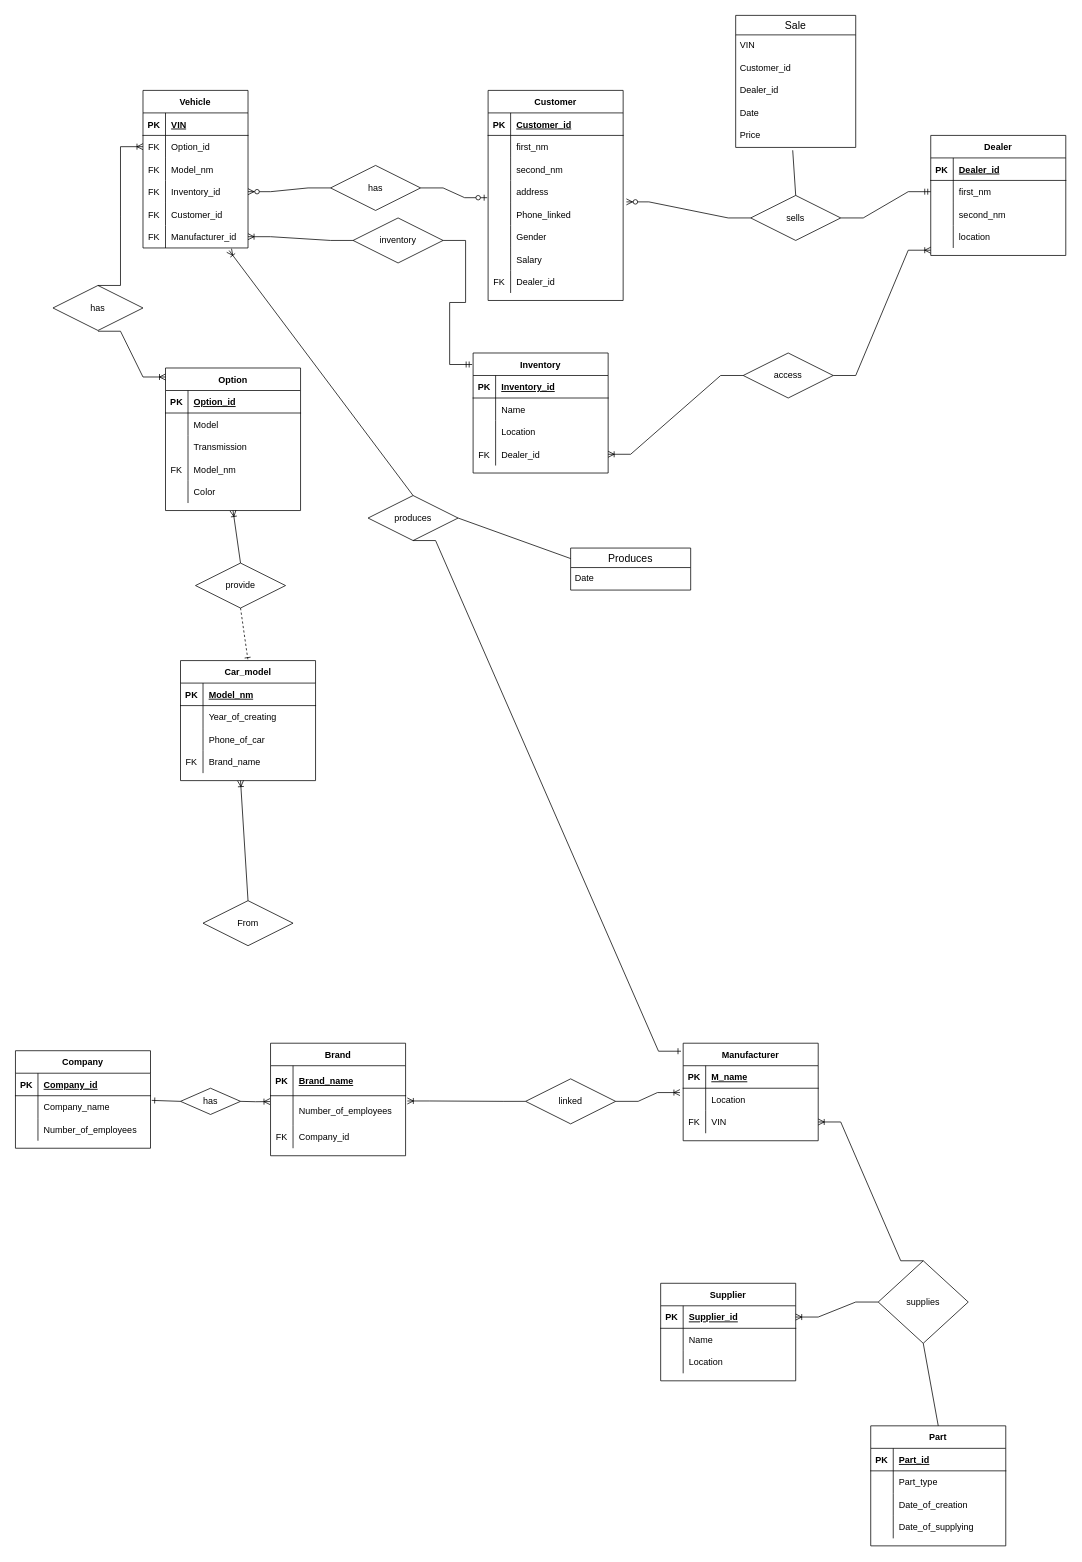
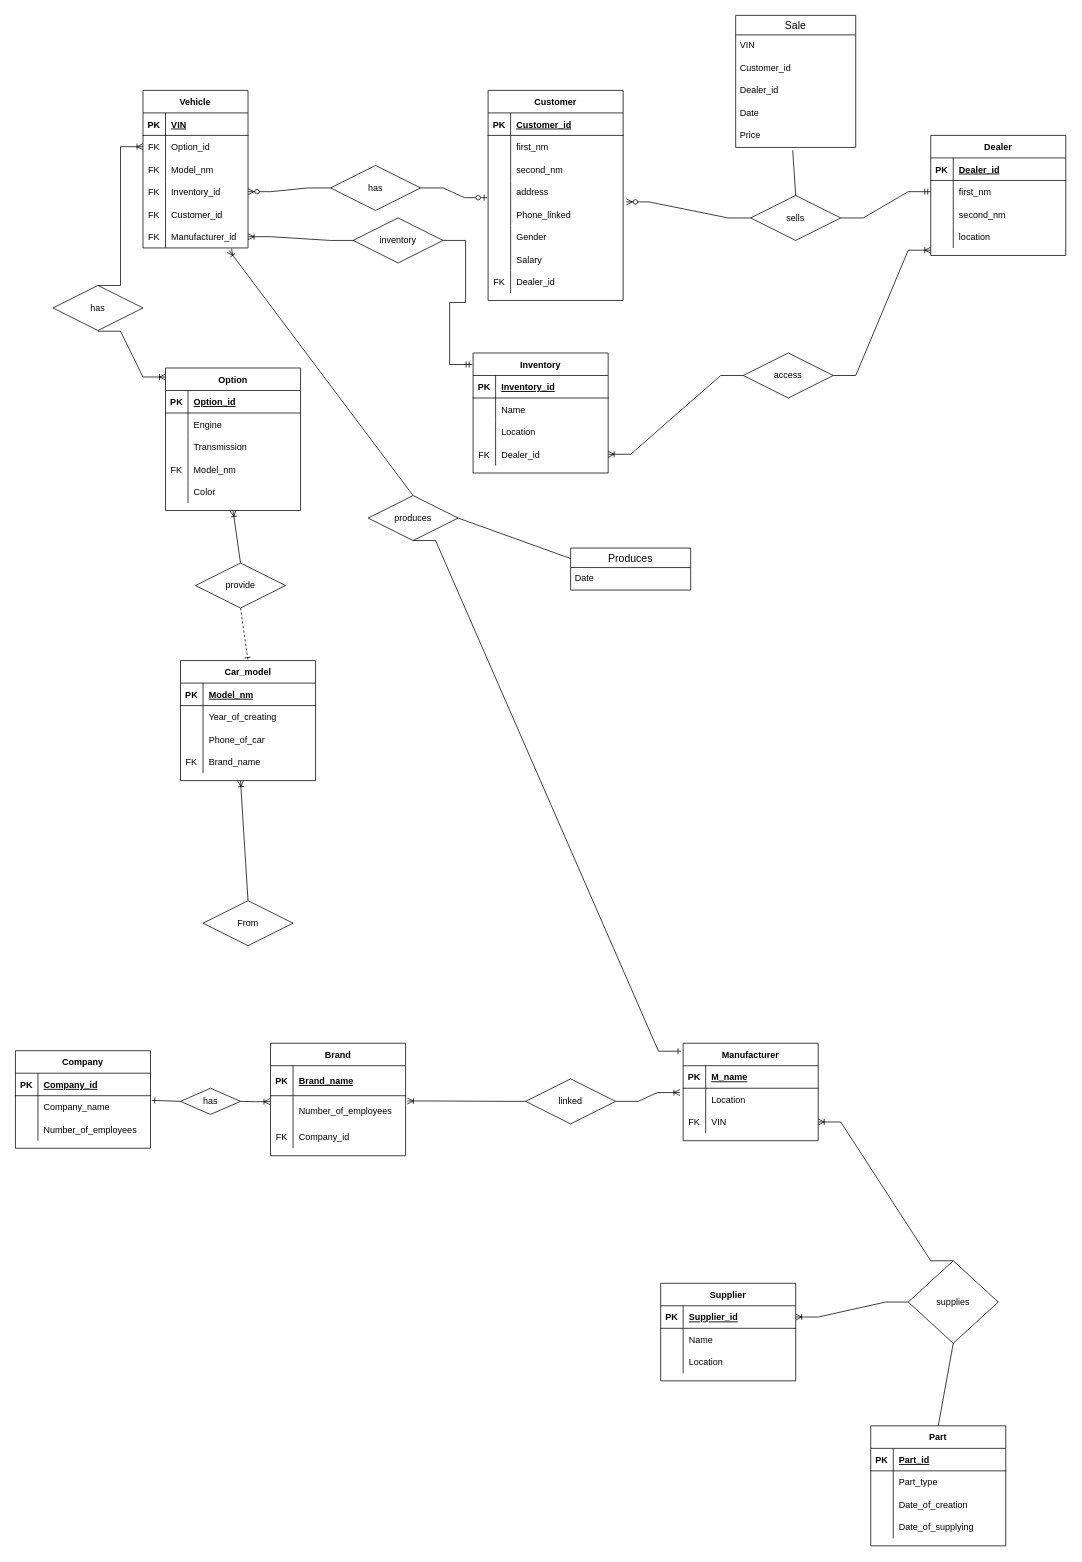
node "Model": label "Model" -> "Engine"
node "supplies": moved (923, 1302) -> (953, 1302)
